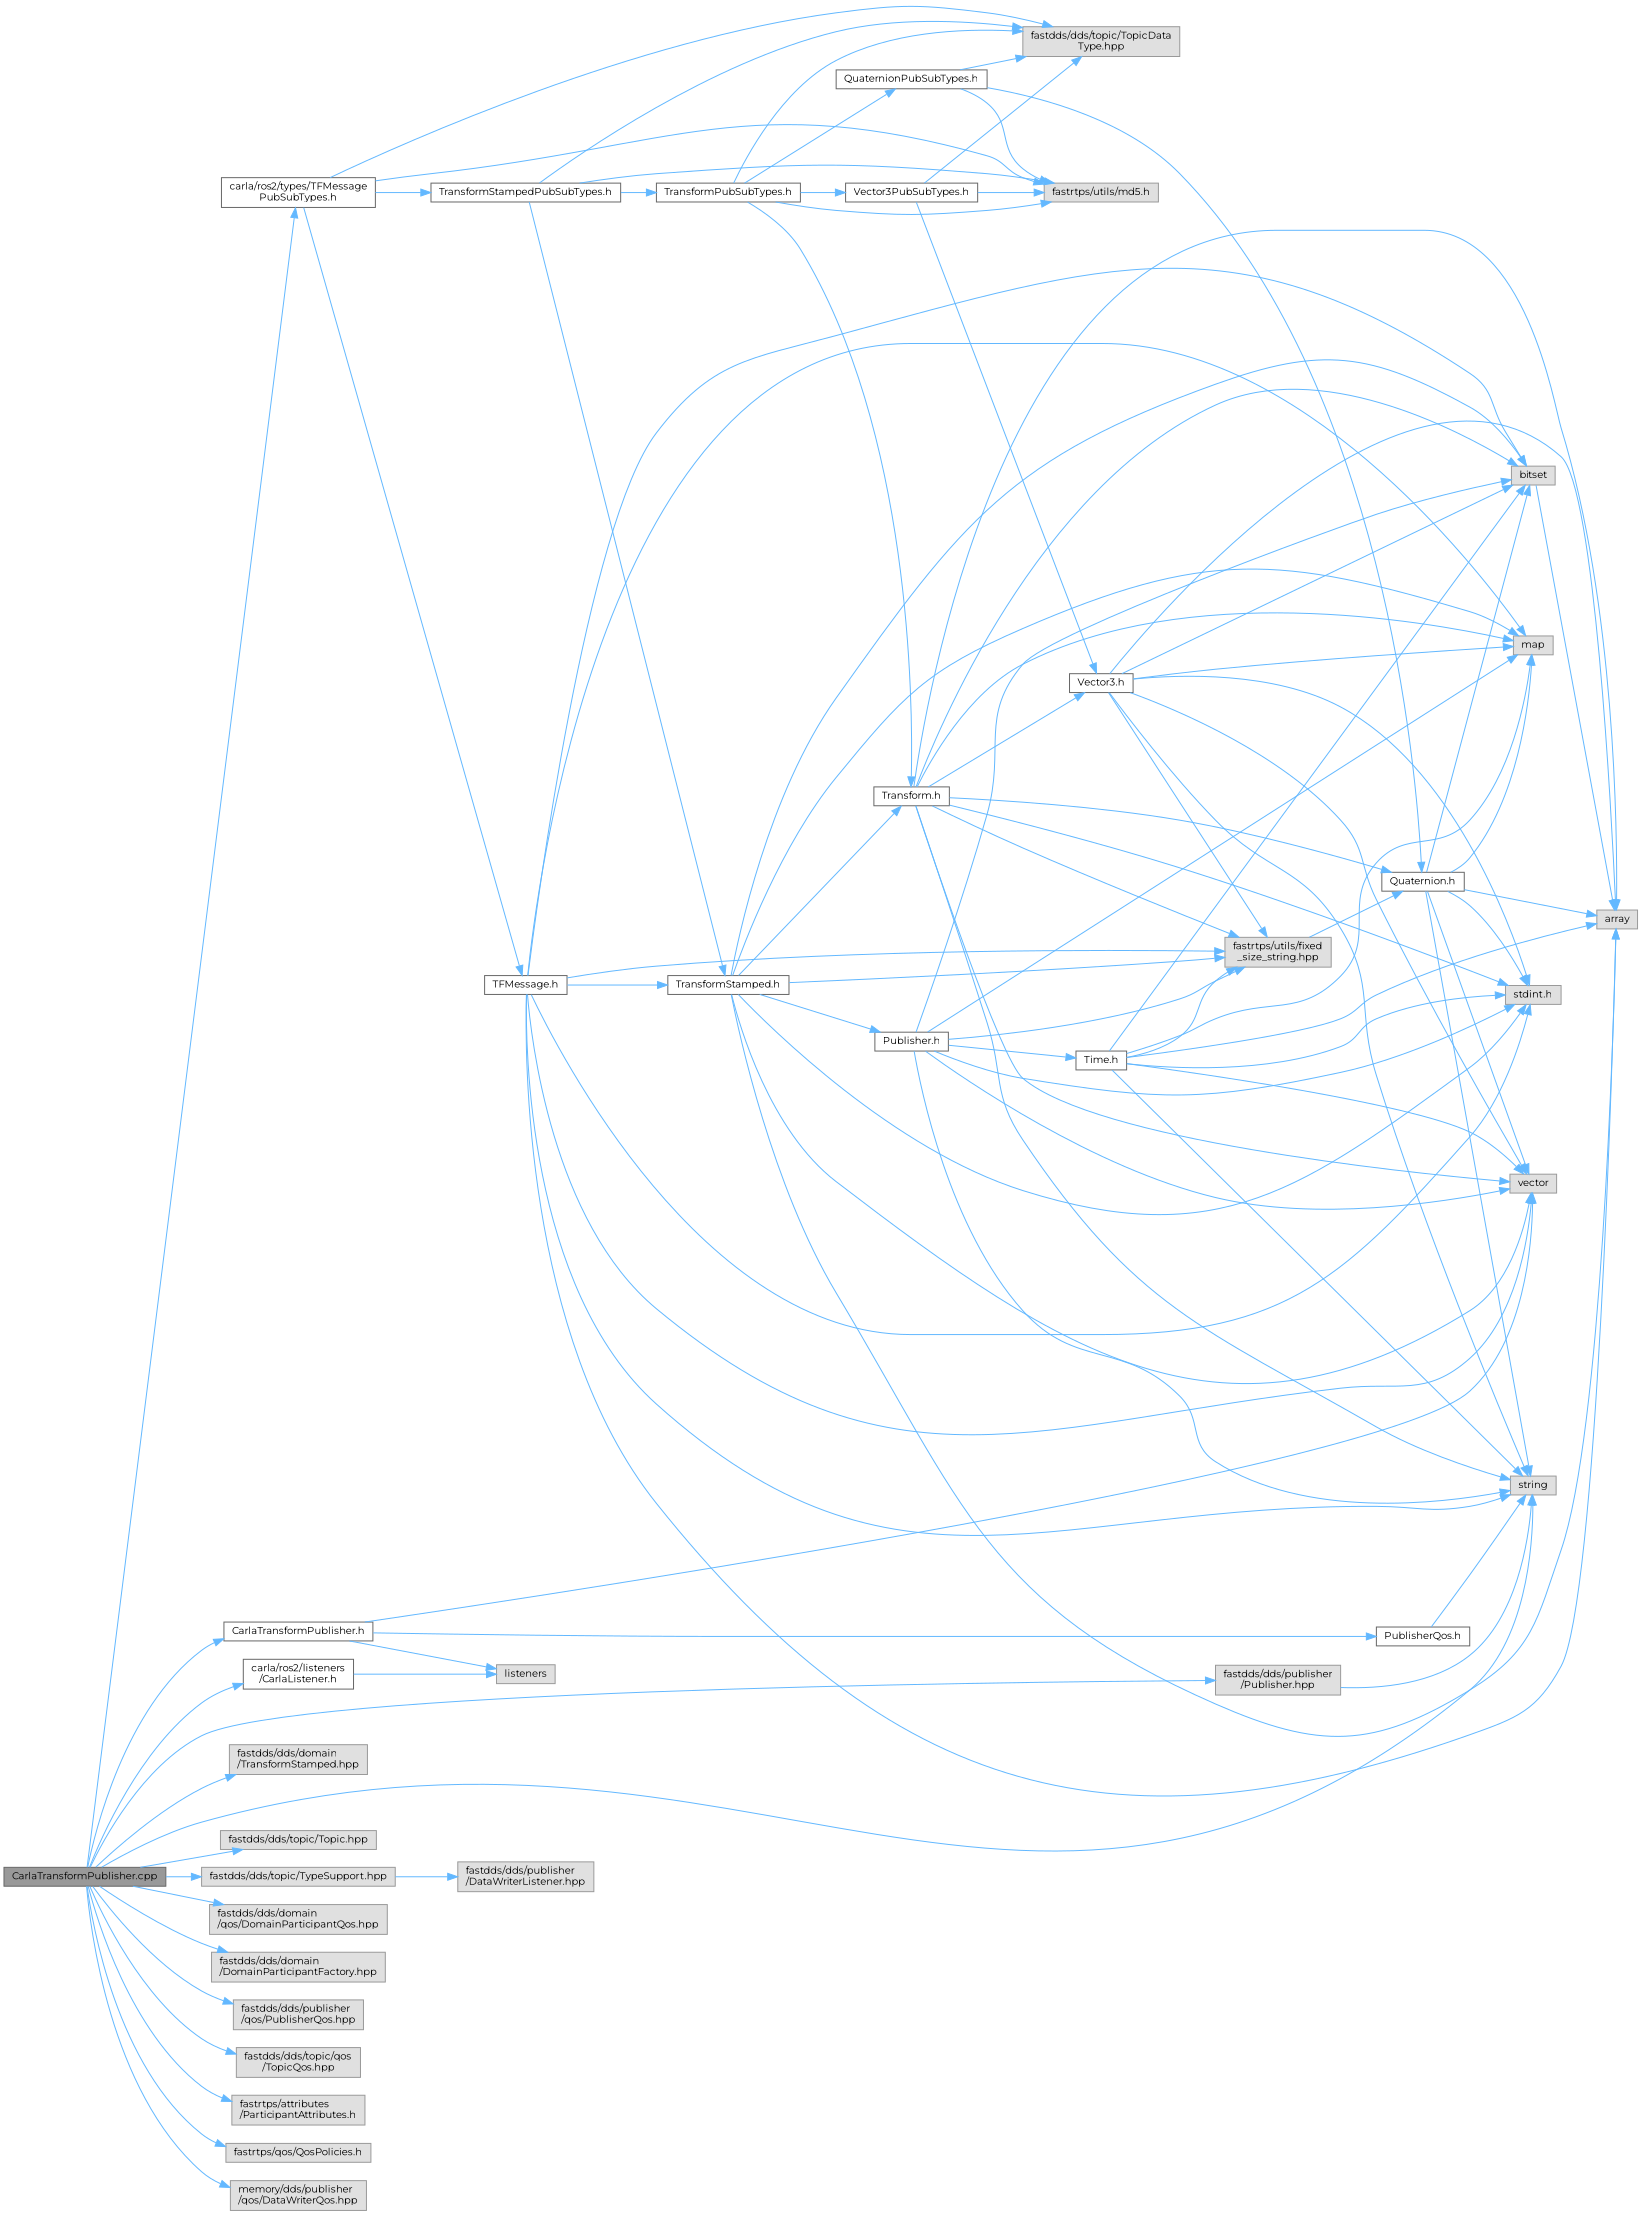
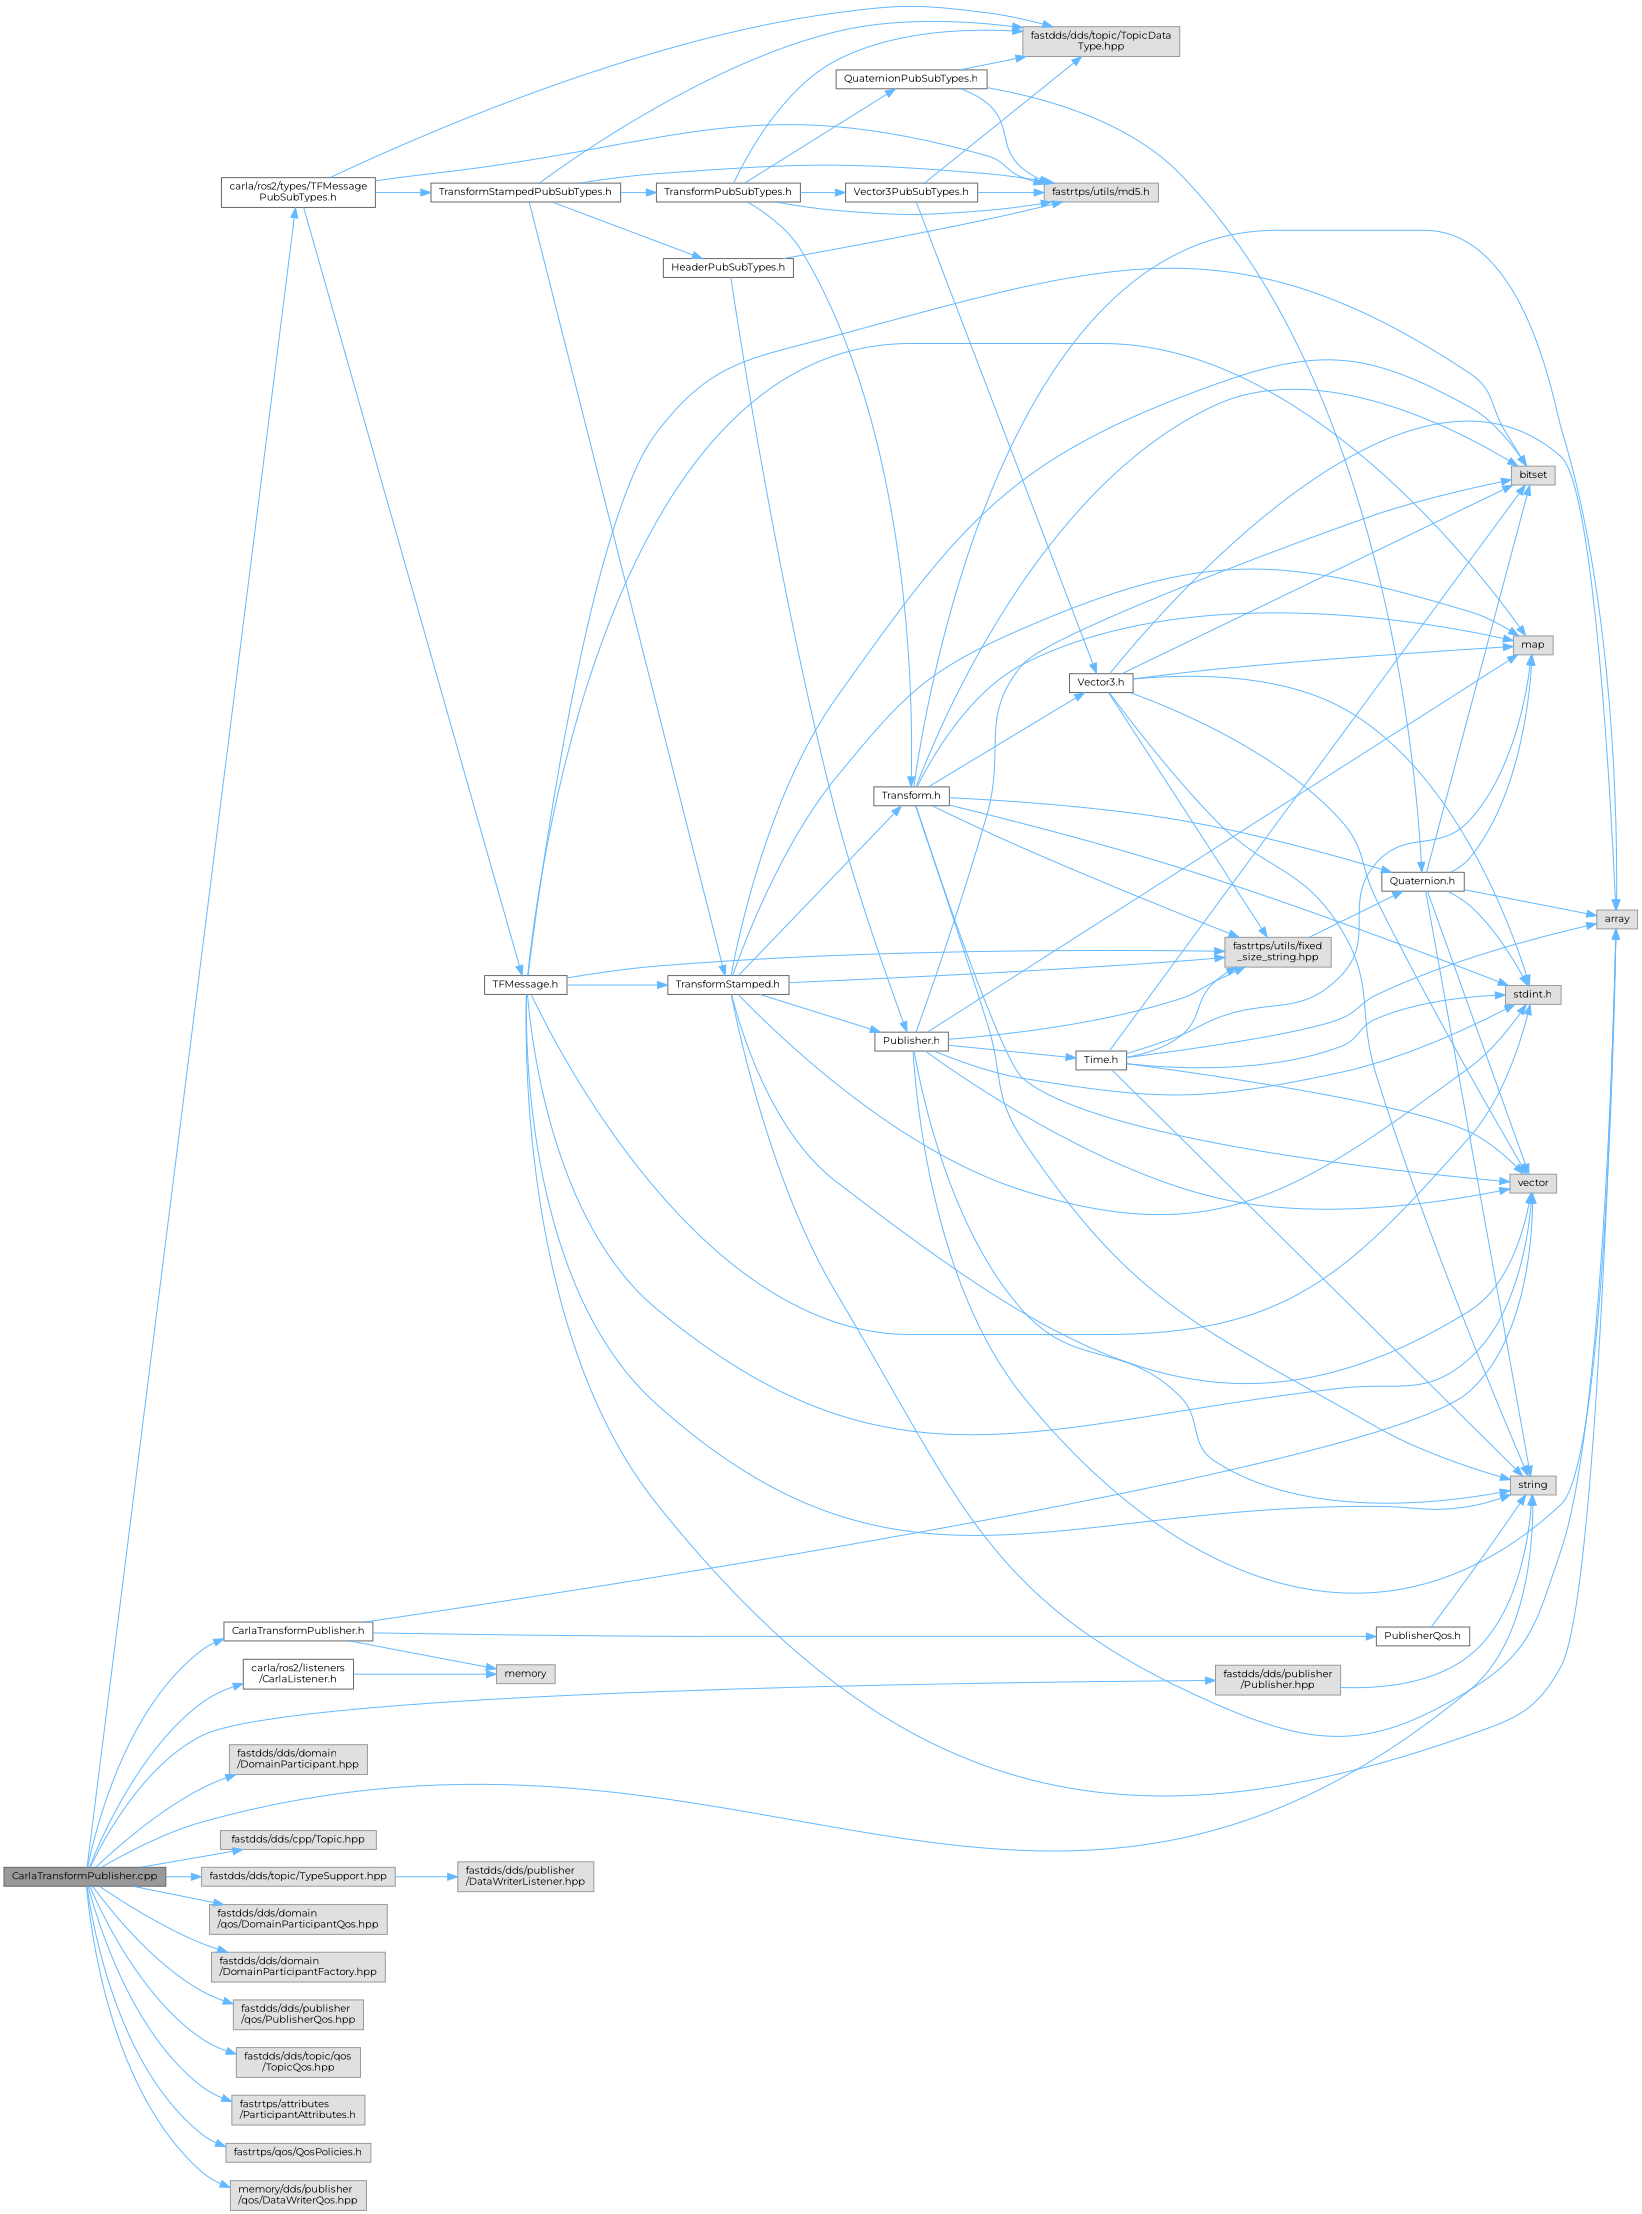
node "HeaderPubSubTypes.h": added
edge "bitset" -> "array": now "Publisher.h" -> "array"
node "listeners": label "listeners" -> "memory"
node "fastdds/dds/domain /TransformStamped.hpp": label "fastdds/dds/domain /TransformStamped.hpp" -> "fastdds/dds/domain /DomainParticipant.hpp"
node "fastdds/dds/topic/Topic.hpp": label "fastdds/dds/topic/Topic.hpp" -> "fastdds/dds/cpp/Topic.hpp"
